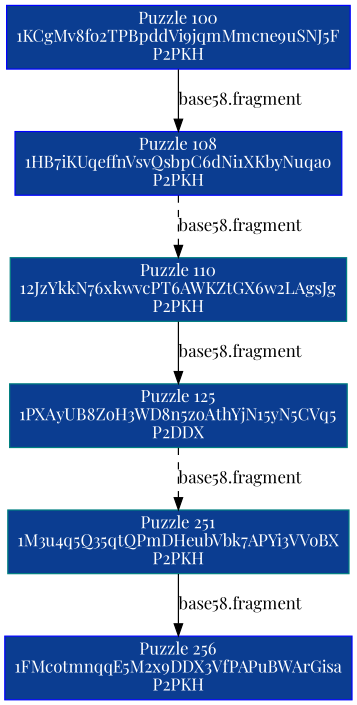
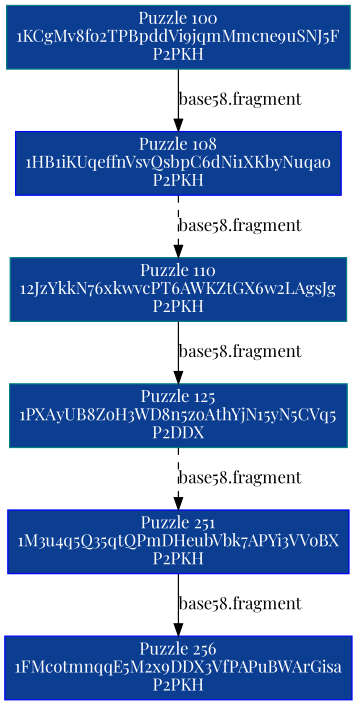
node "Puzzle 100 1KCgMv8fo2TPBpddVi9jqmMmcne9uSNJ5F P2PKH": color blue -> teal
node "Puzzle 108 1HB7iKUqeffnVsvQsbpC6dNi1XKbyNuqao P2PKH": label "Puzzle 108 1HB7iKUqeffnVsvQsbpC6dNi1XKbyNuqao P2PKH" -> "Puzzle 108 1HB1iKUqeffnVsvQsbpC6dNi1XKbyNuqao P2PKH"
node "Puzzle 251 1M3u4q5Q35qtQPmDHeubVbk7APYi3VVoBX P2PKH": color teal -> blue
